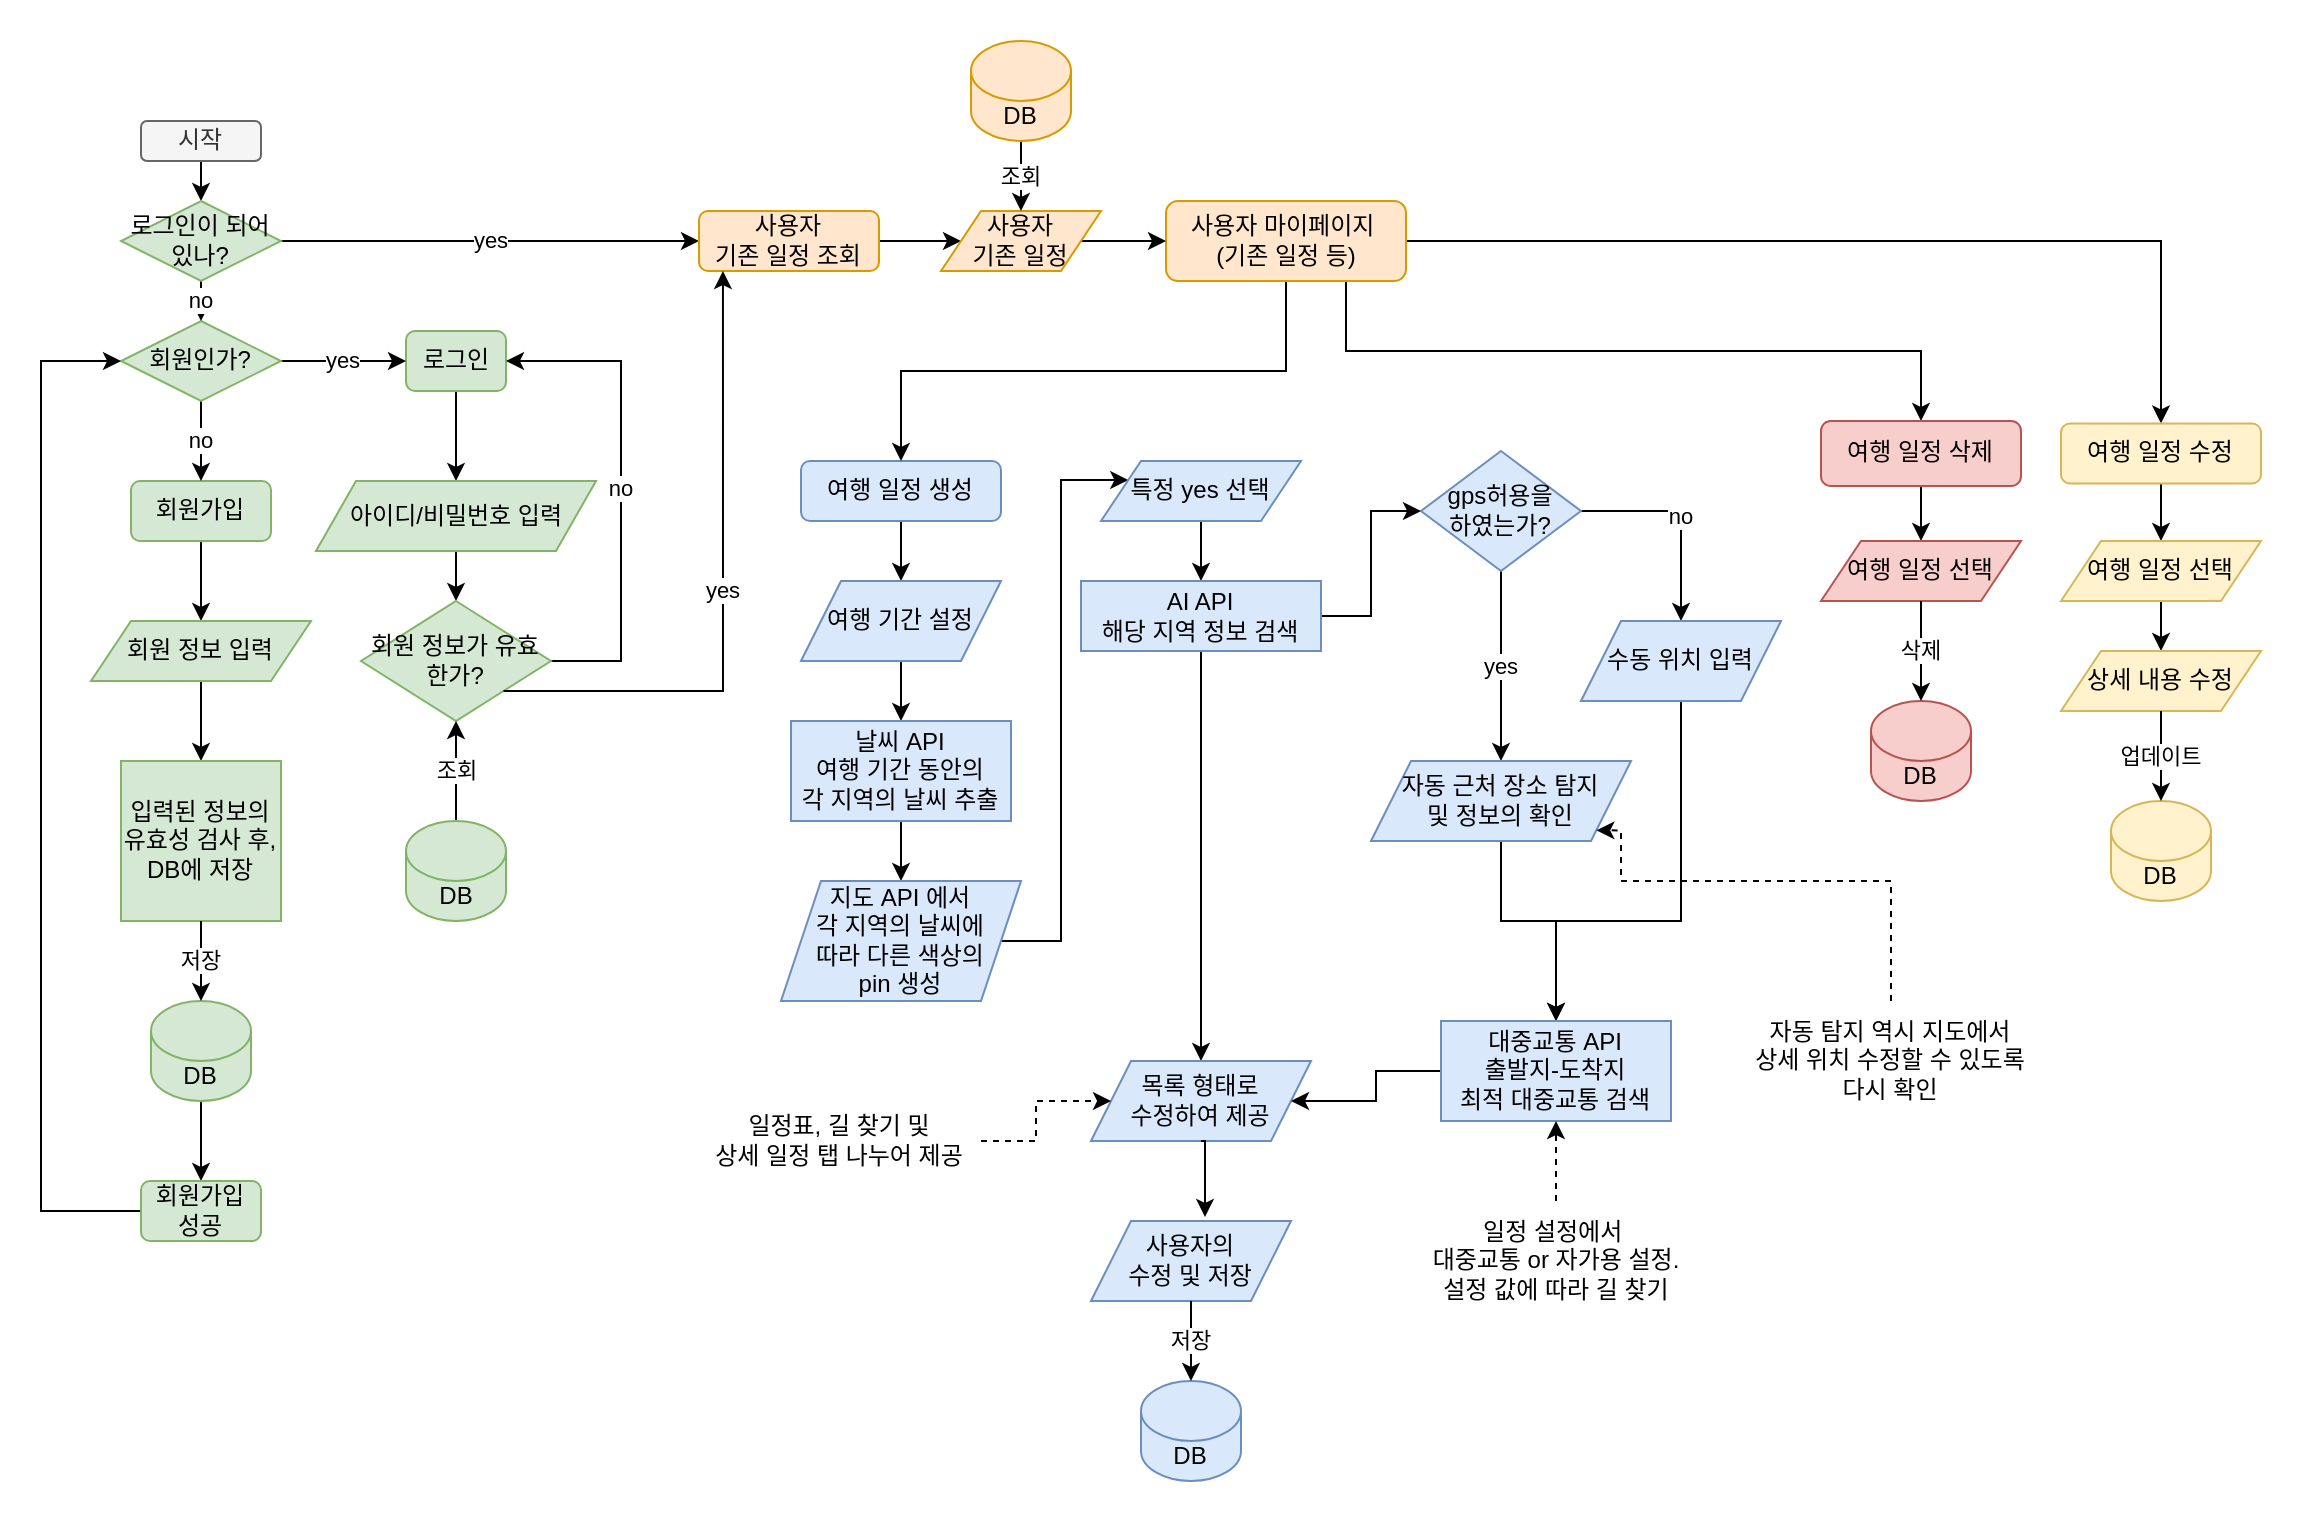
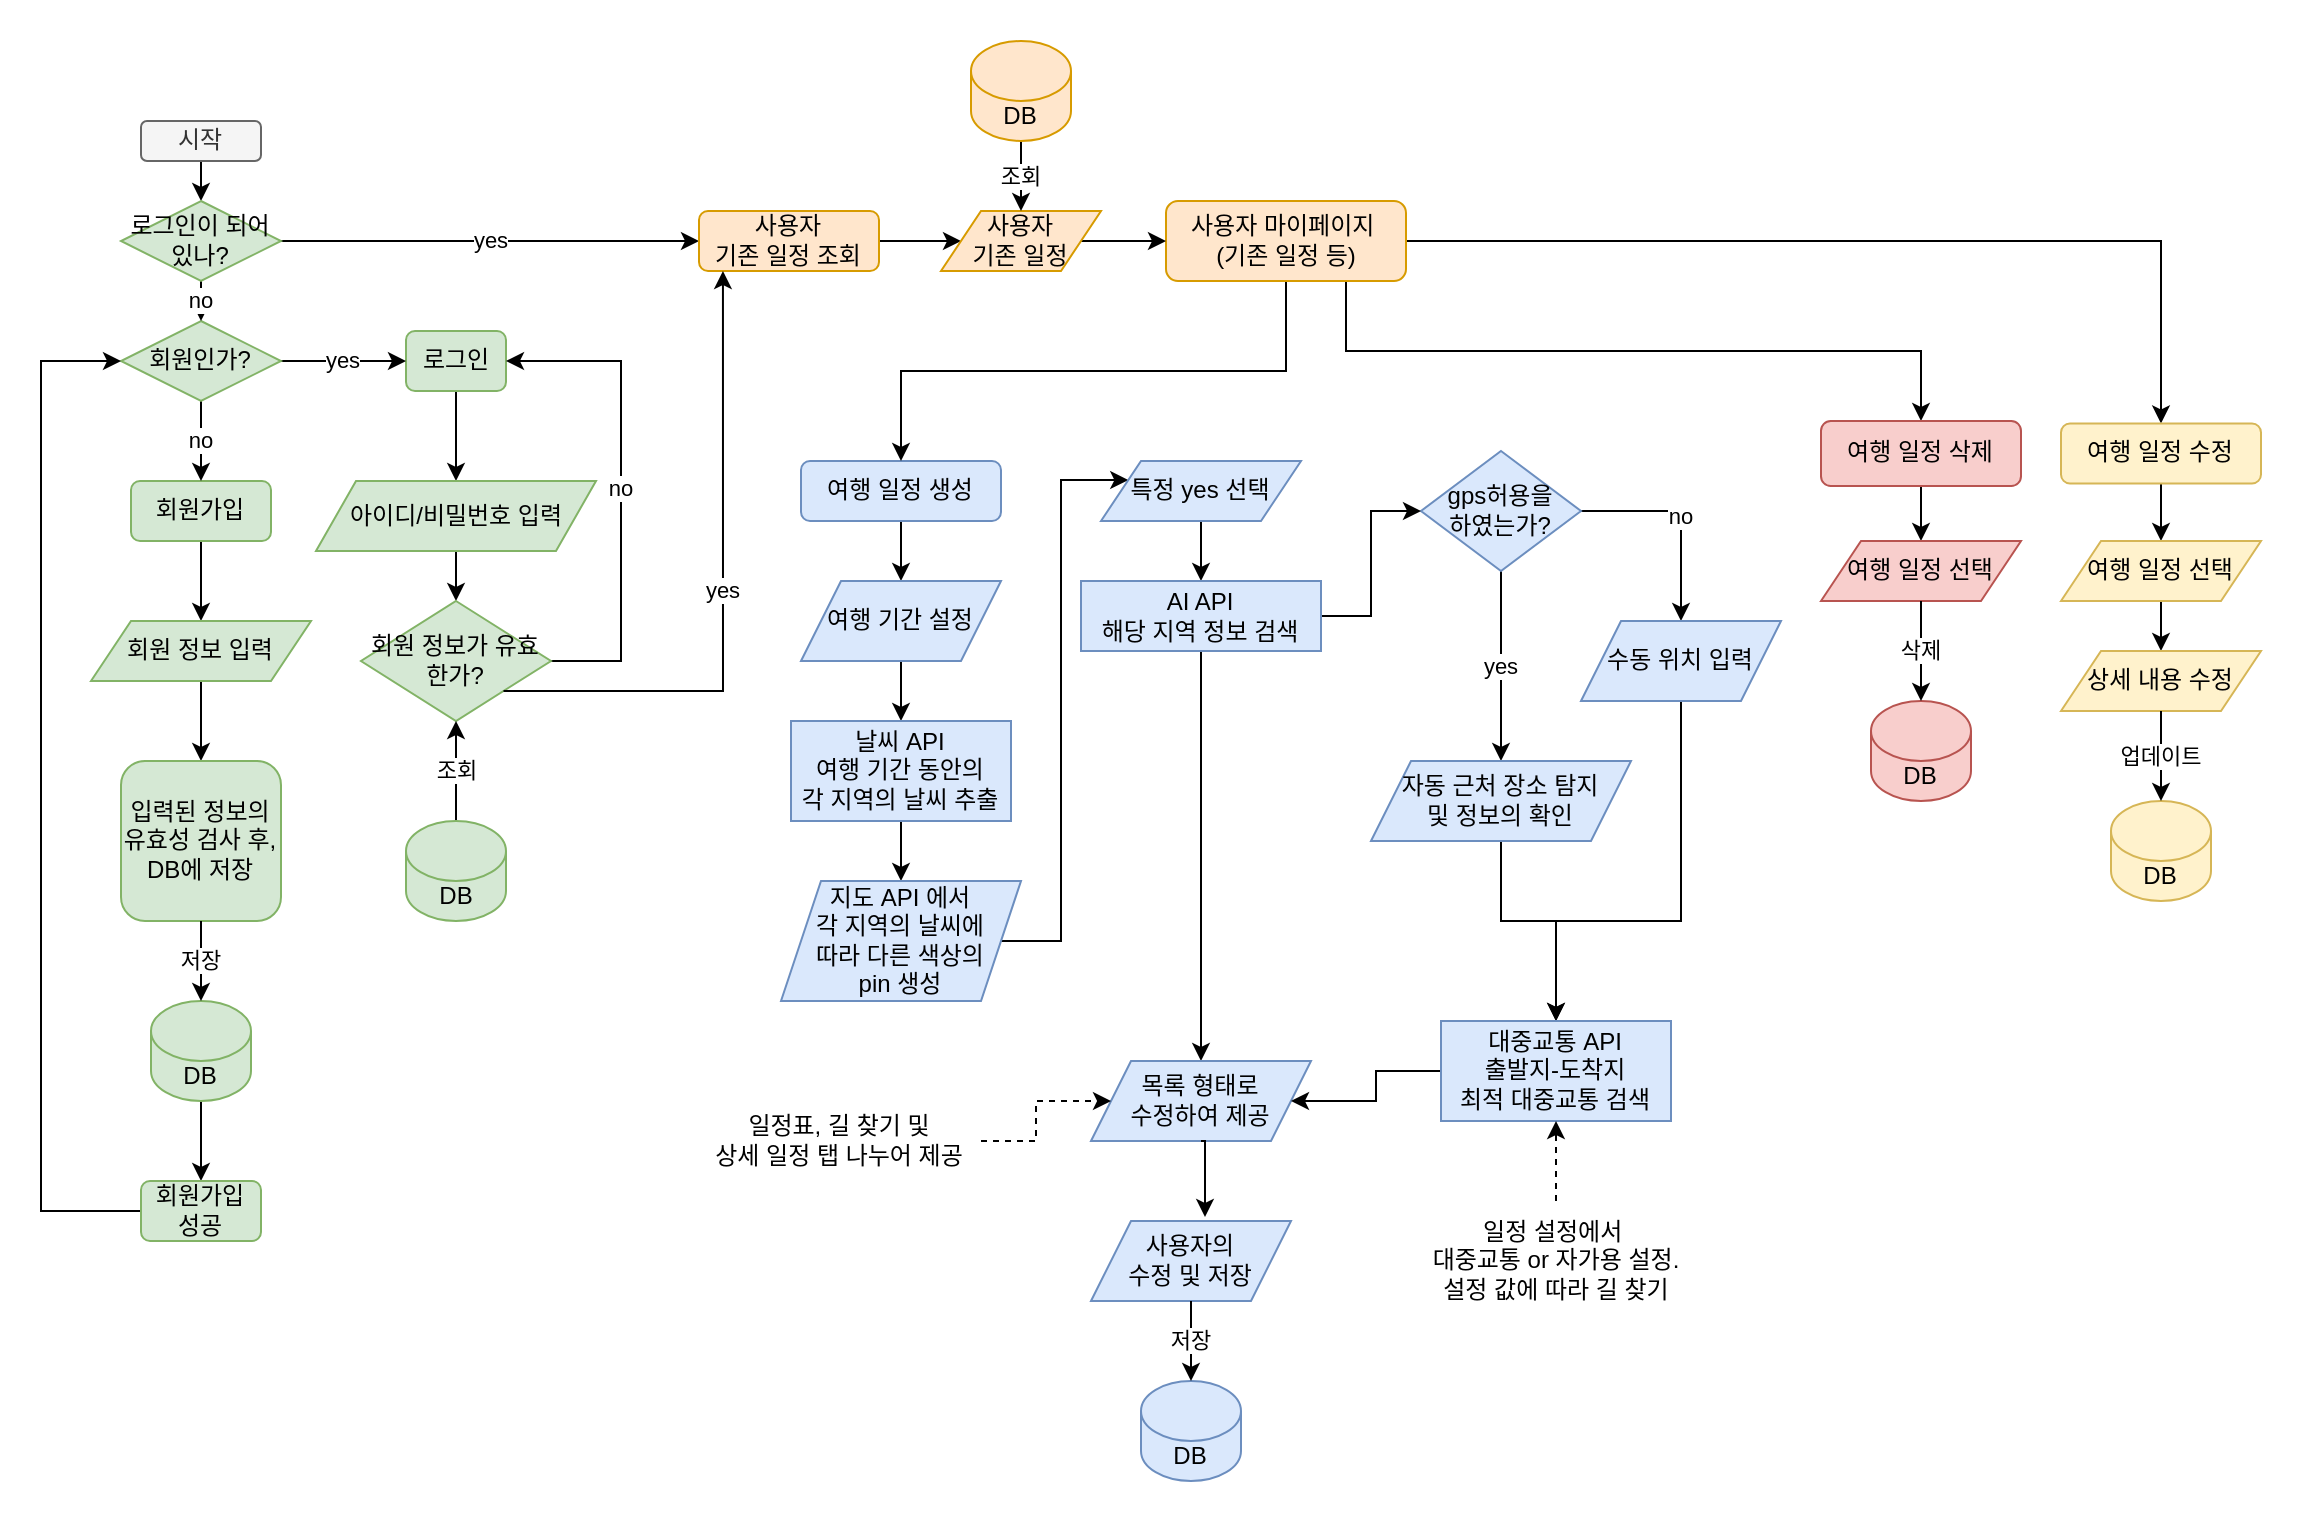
node "입력된 정보의 유효성 검사 후, DB에 저장": shape rectangle -> rounded rectangle
edge "자동 탐지 역시 지도에서 상세 위치 수정할 수 있도록 다시 확인" -> "자동 근처 장소 탐지 및 정보의 확인": removed
node "자동 탐지 역시 지도에서 상세 위치 수정할 수 있도록 다시 확인": removed
